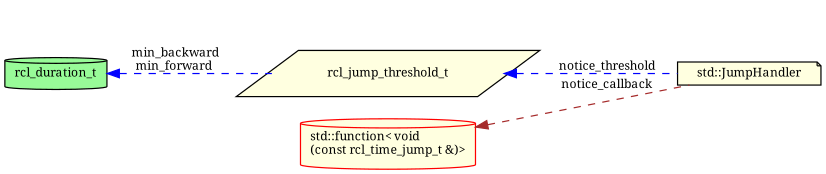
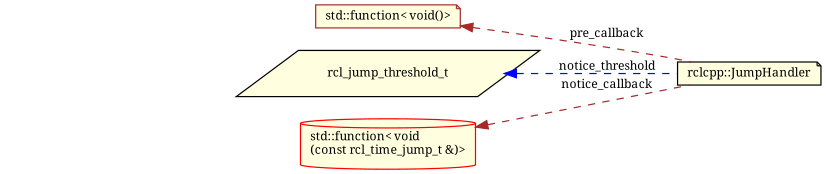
node "std::function< void()>": added
node "rcl_duration_t": removed
node "std::JumpHandler": label "std::JumpHandler" -> "rclcpp::JumpHandler"
